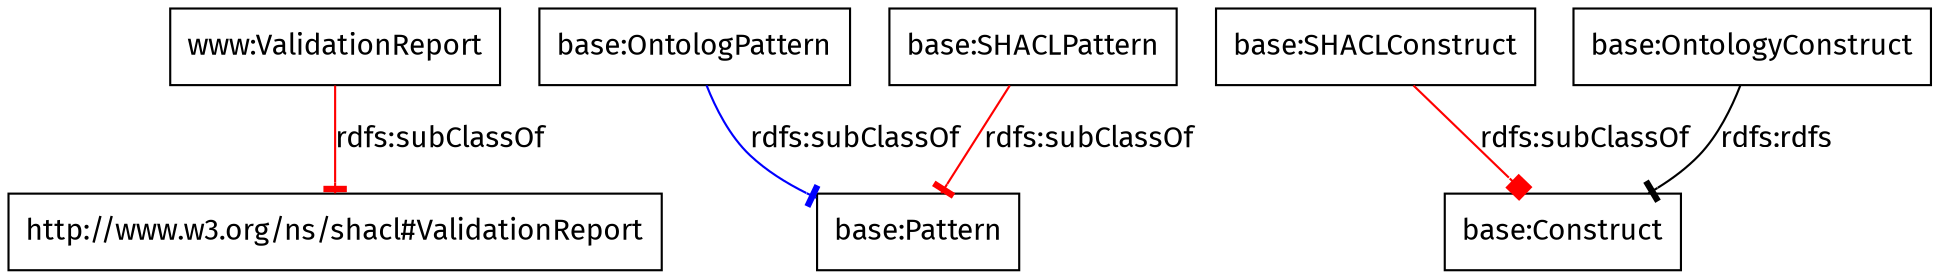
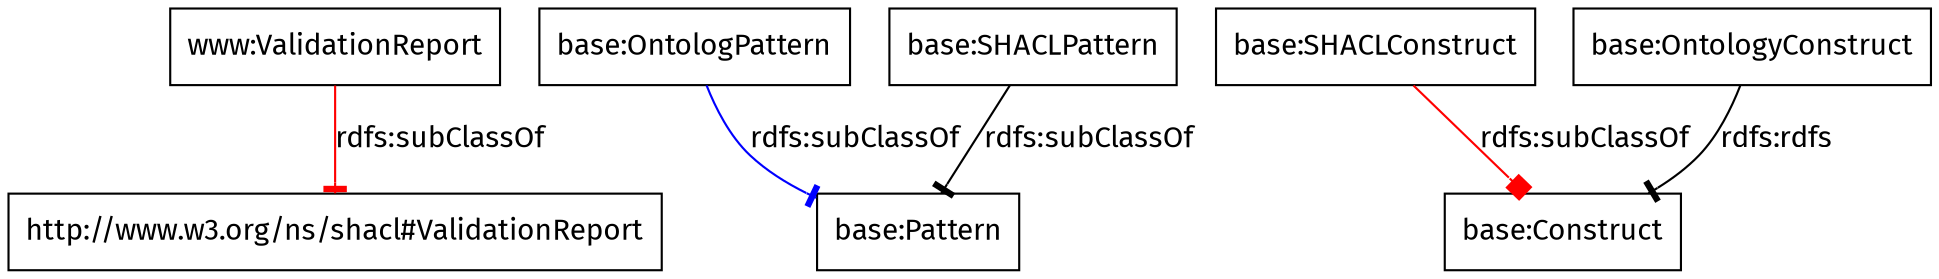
edge "base:SHACLPattern" -> "base:Pattern": color red -> black
